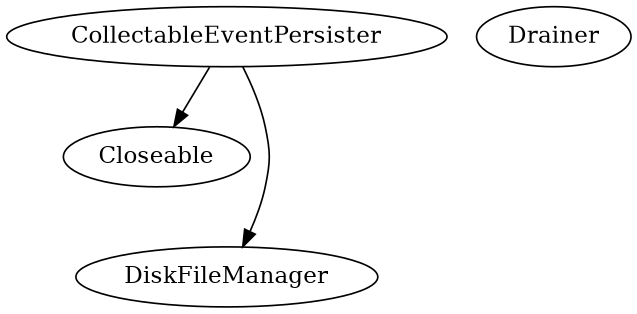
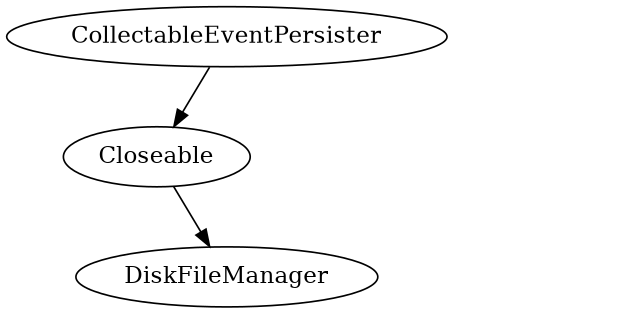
node "Drainer": removed
edge "CollectableEventPersister" -> "DiskFileManager": now "Closeable" -> "DiskFileManager"
